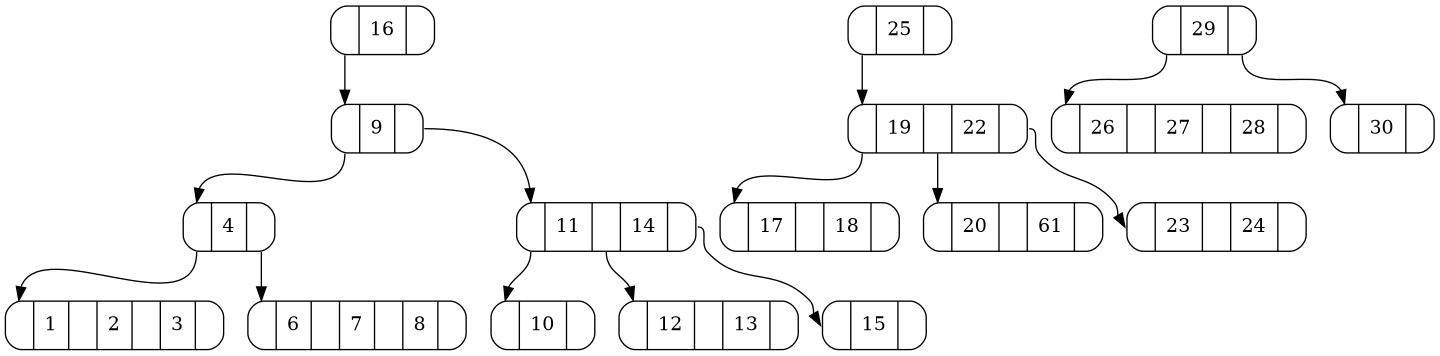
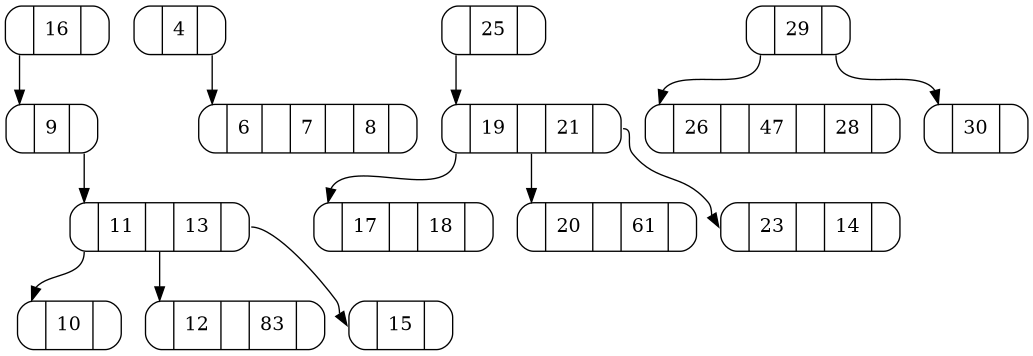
node "19": text "22" -> "21"
node "26": text "27" -> "47"
edge "9" -> "4": removed
node "11": text "14" -> "13"
node "23": text "24" -> "14"
node "1": removed
node "12": text "13" -> "83"
